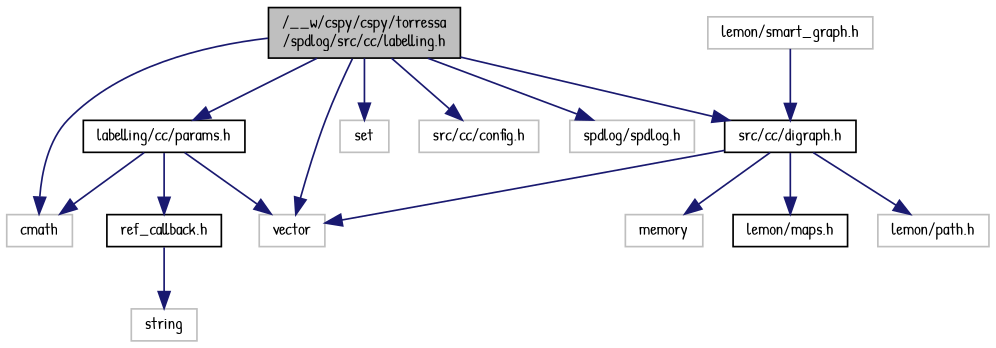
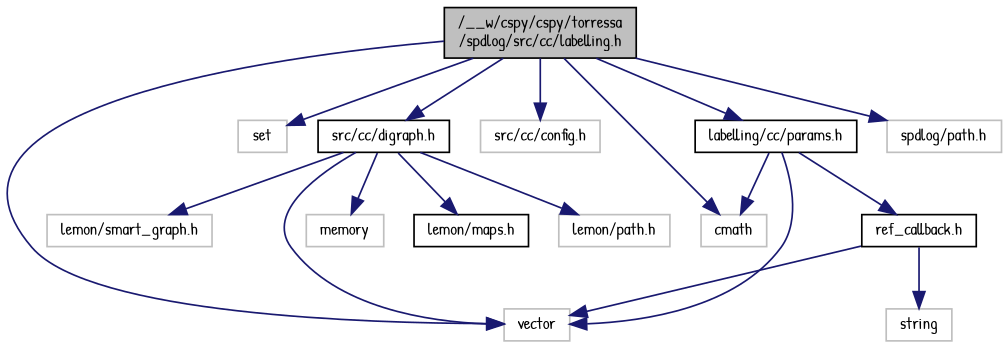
edge "lemon/smart_graph.h" -> "src/cc/digraph.h": reversed
node "spdlog/spdlog.h": label "spdlog/spdlog.h" -> "spdlog/path.h"
edge "ref_callback.h" -> "vector": added
